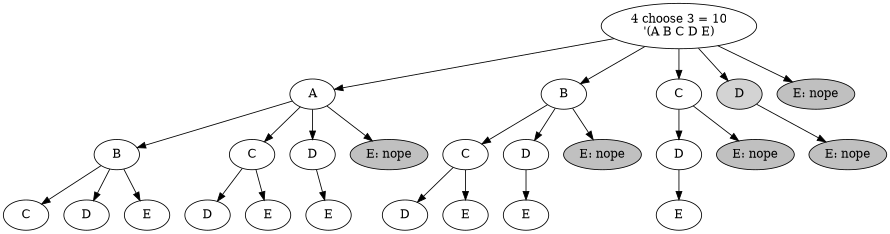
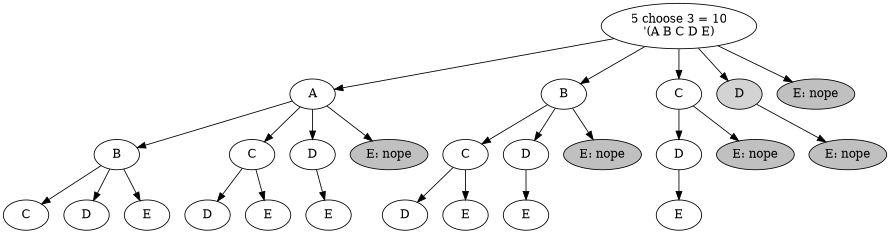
node "4 choose 3 = 10 '(A B C D E)": label "4 choose 3 = 10 '(A B C D E)" -> "5 choose 3 = 10 '(A B C D E)"
